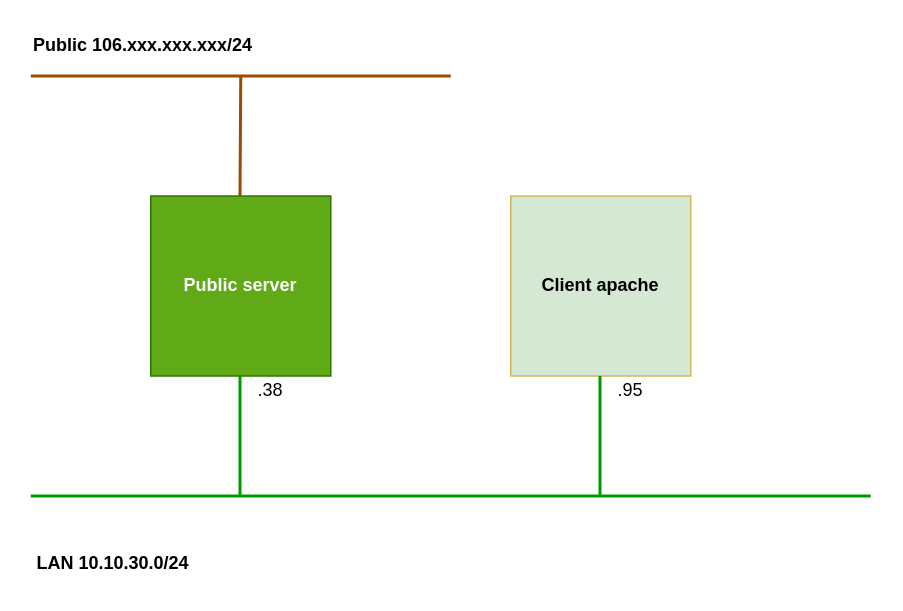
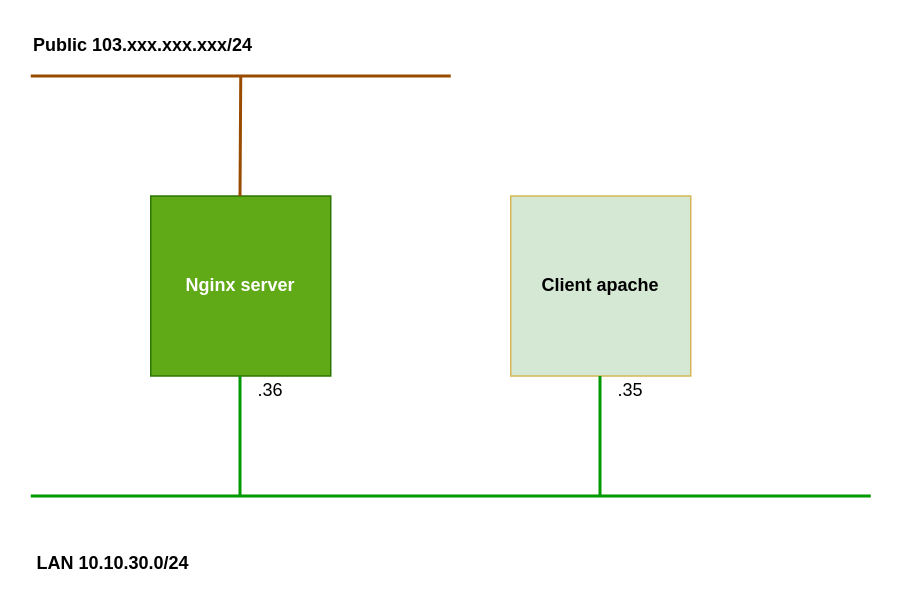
node "Public 106.xxx.xxx.xxx/24": label "Public 106.xxx.xxx.xxx/24" -> "Public 103.xxx.xxx.xxx/24"
node "Public server": label "Public server" -> "Nginx server"
node ".38": label ".38" -> ".36"
node ".95": label ".95" -> ".35"
